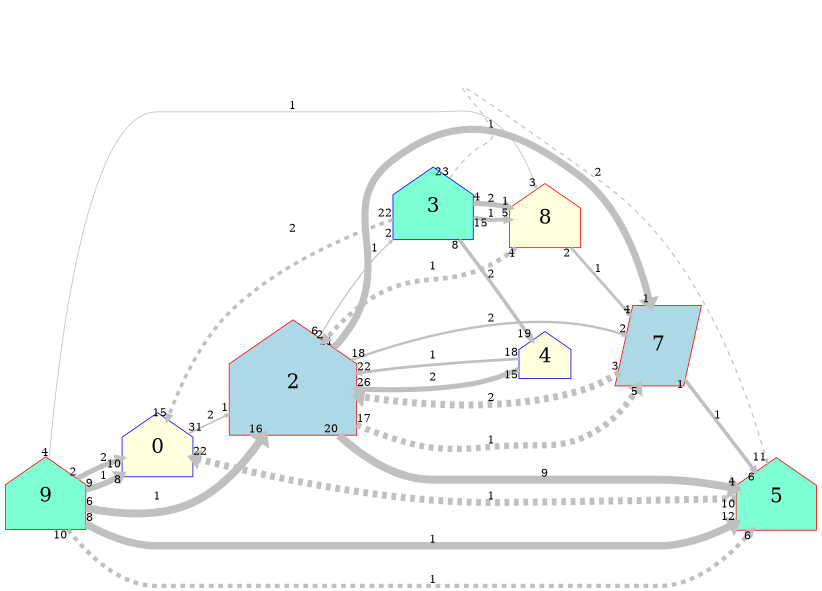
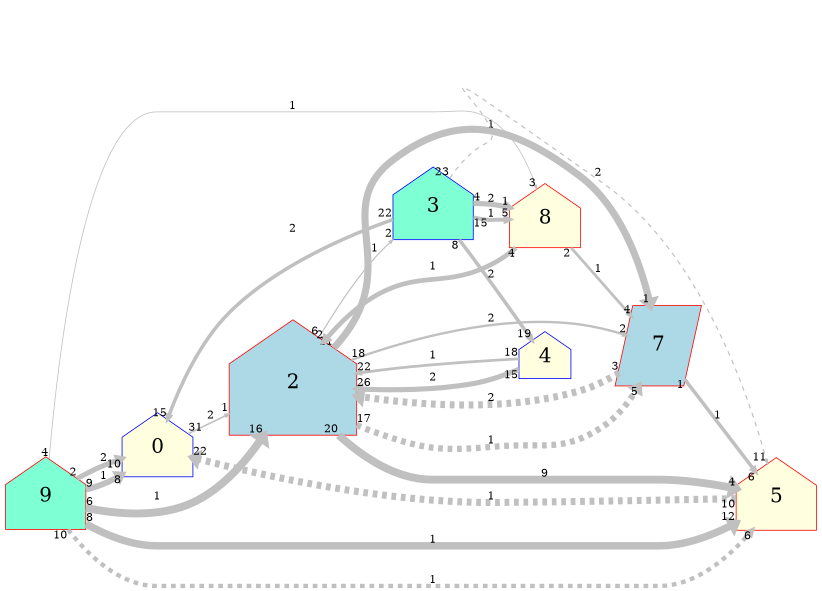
edge "8" -> "2": style dashed -> bold
edge "3" -> "0": style dashed -> bold
node "5": fillcolor aquamarine -> lightyellow
